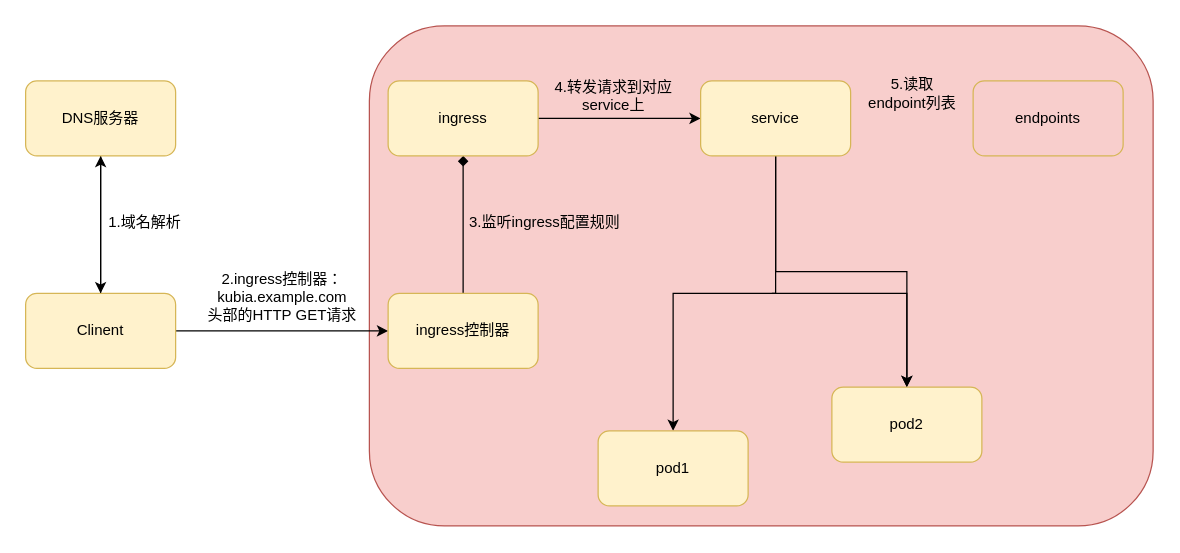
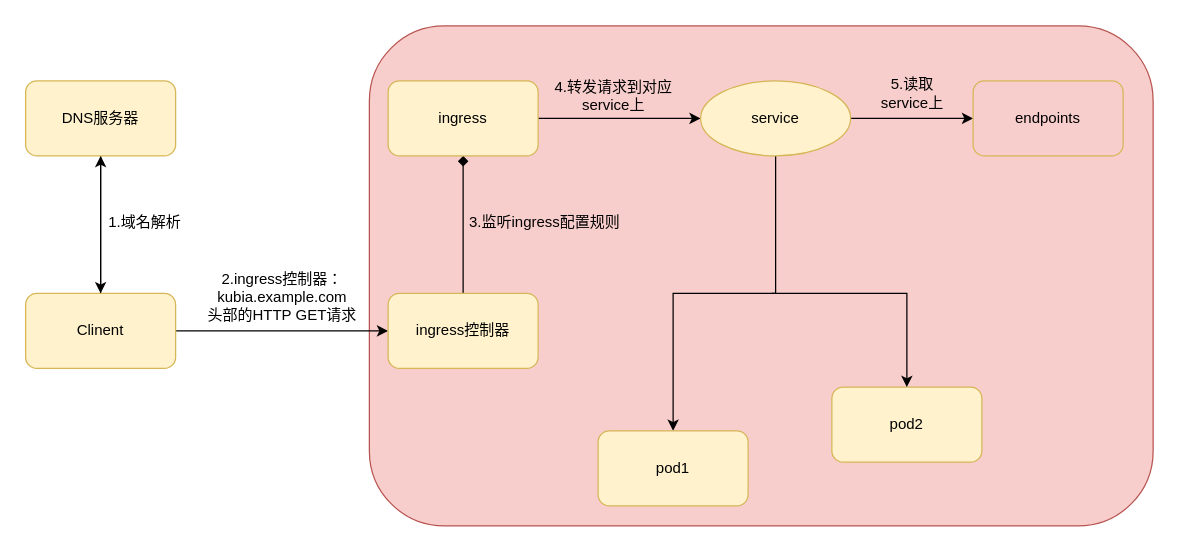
node "5.读取 endpoint列表": label "5.读取 endpoint列表" -> "5.读取 service上"
node "service": shape rounded rectangle -> ellipse
edge "service" -> "pod2": now "service" -> "endpoints"
